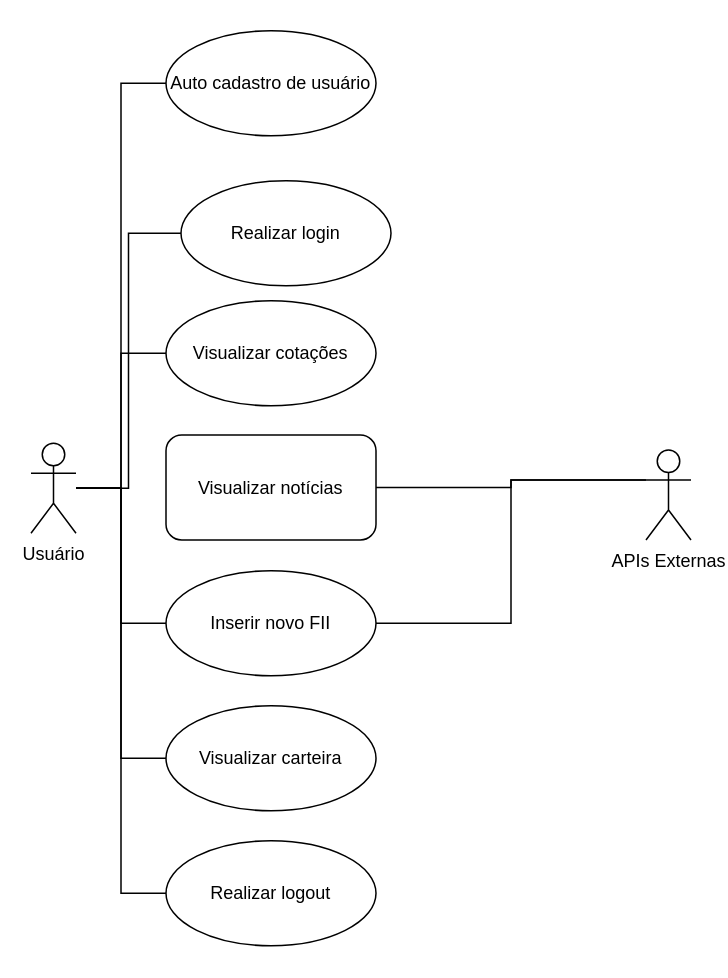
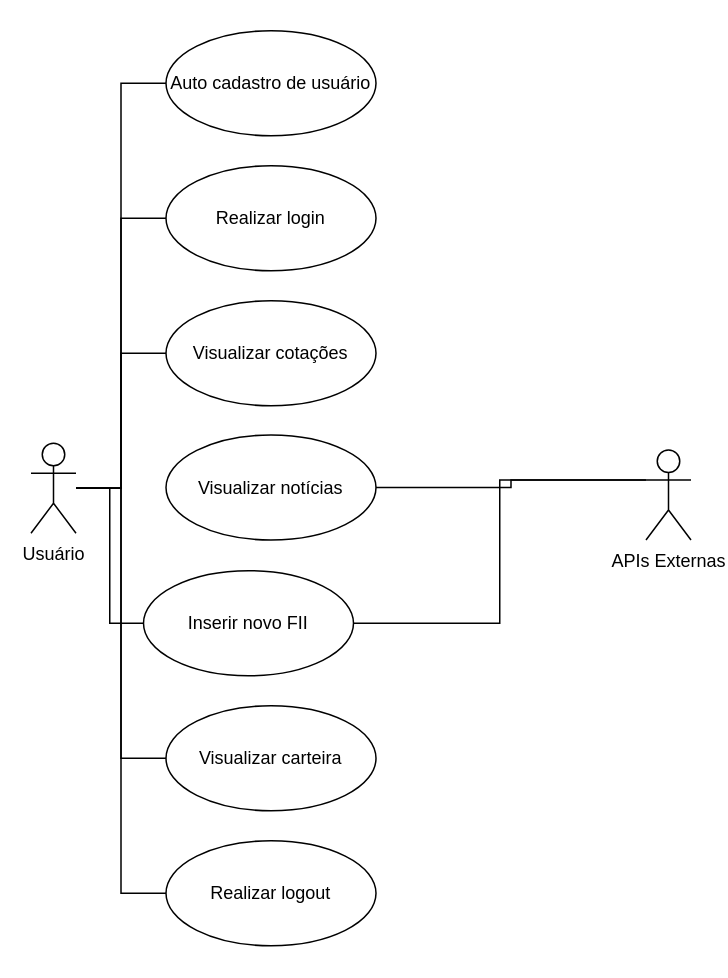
node "Realizar login": moved (286, 233) -> (271, 218)
node "Visualizar notícias": shape rounded rectangle -> ellipse
node "Inserir novo FII": moved (271, 623) -> (248, 623)
